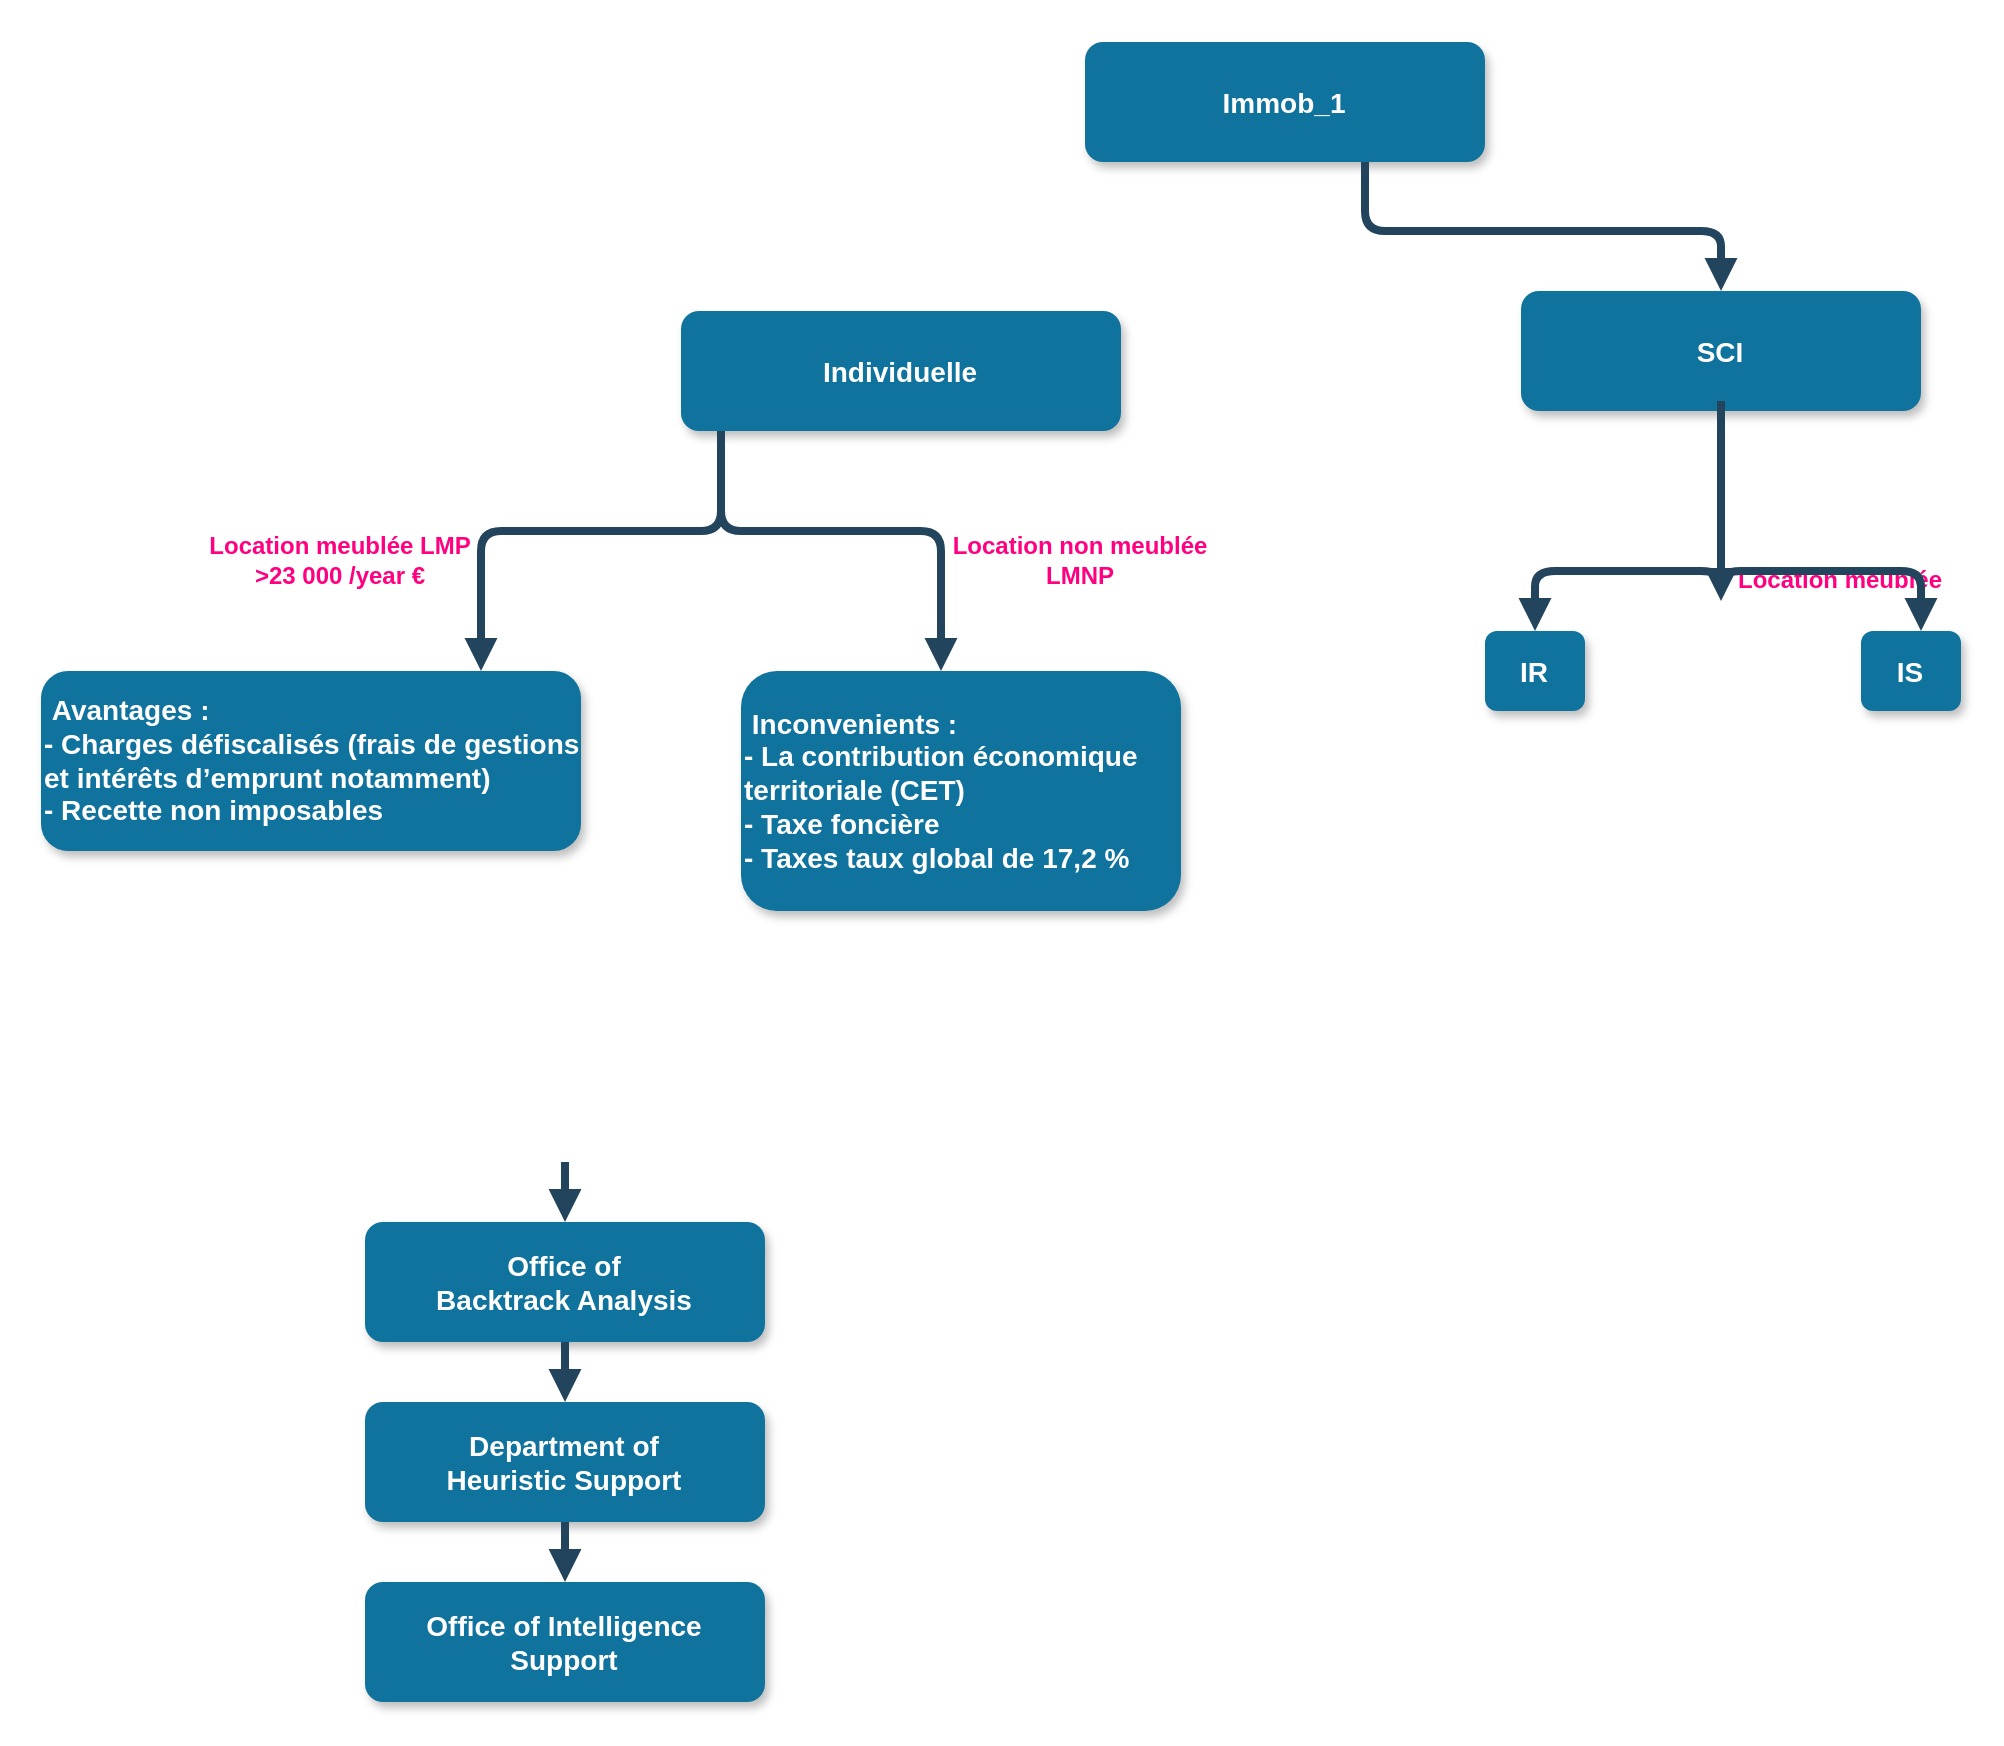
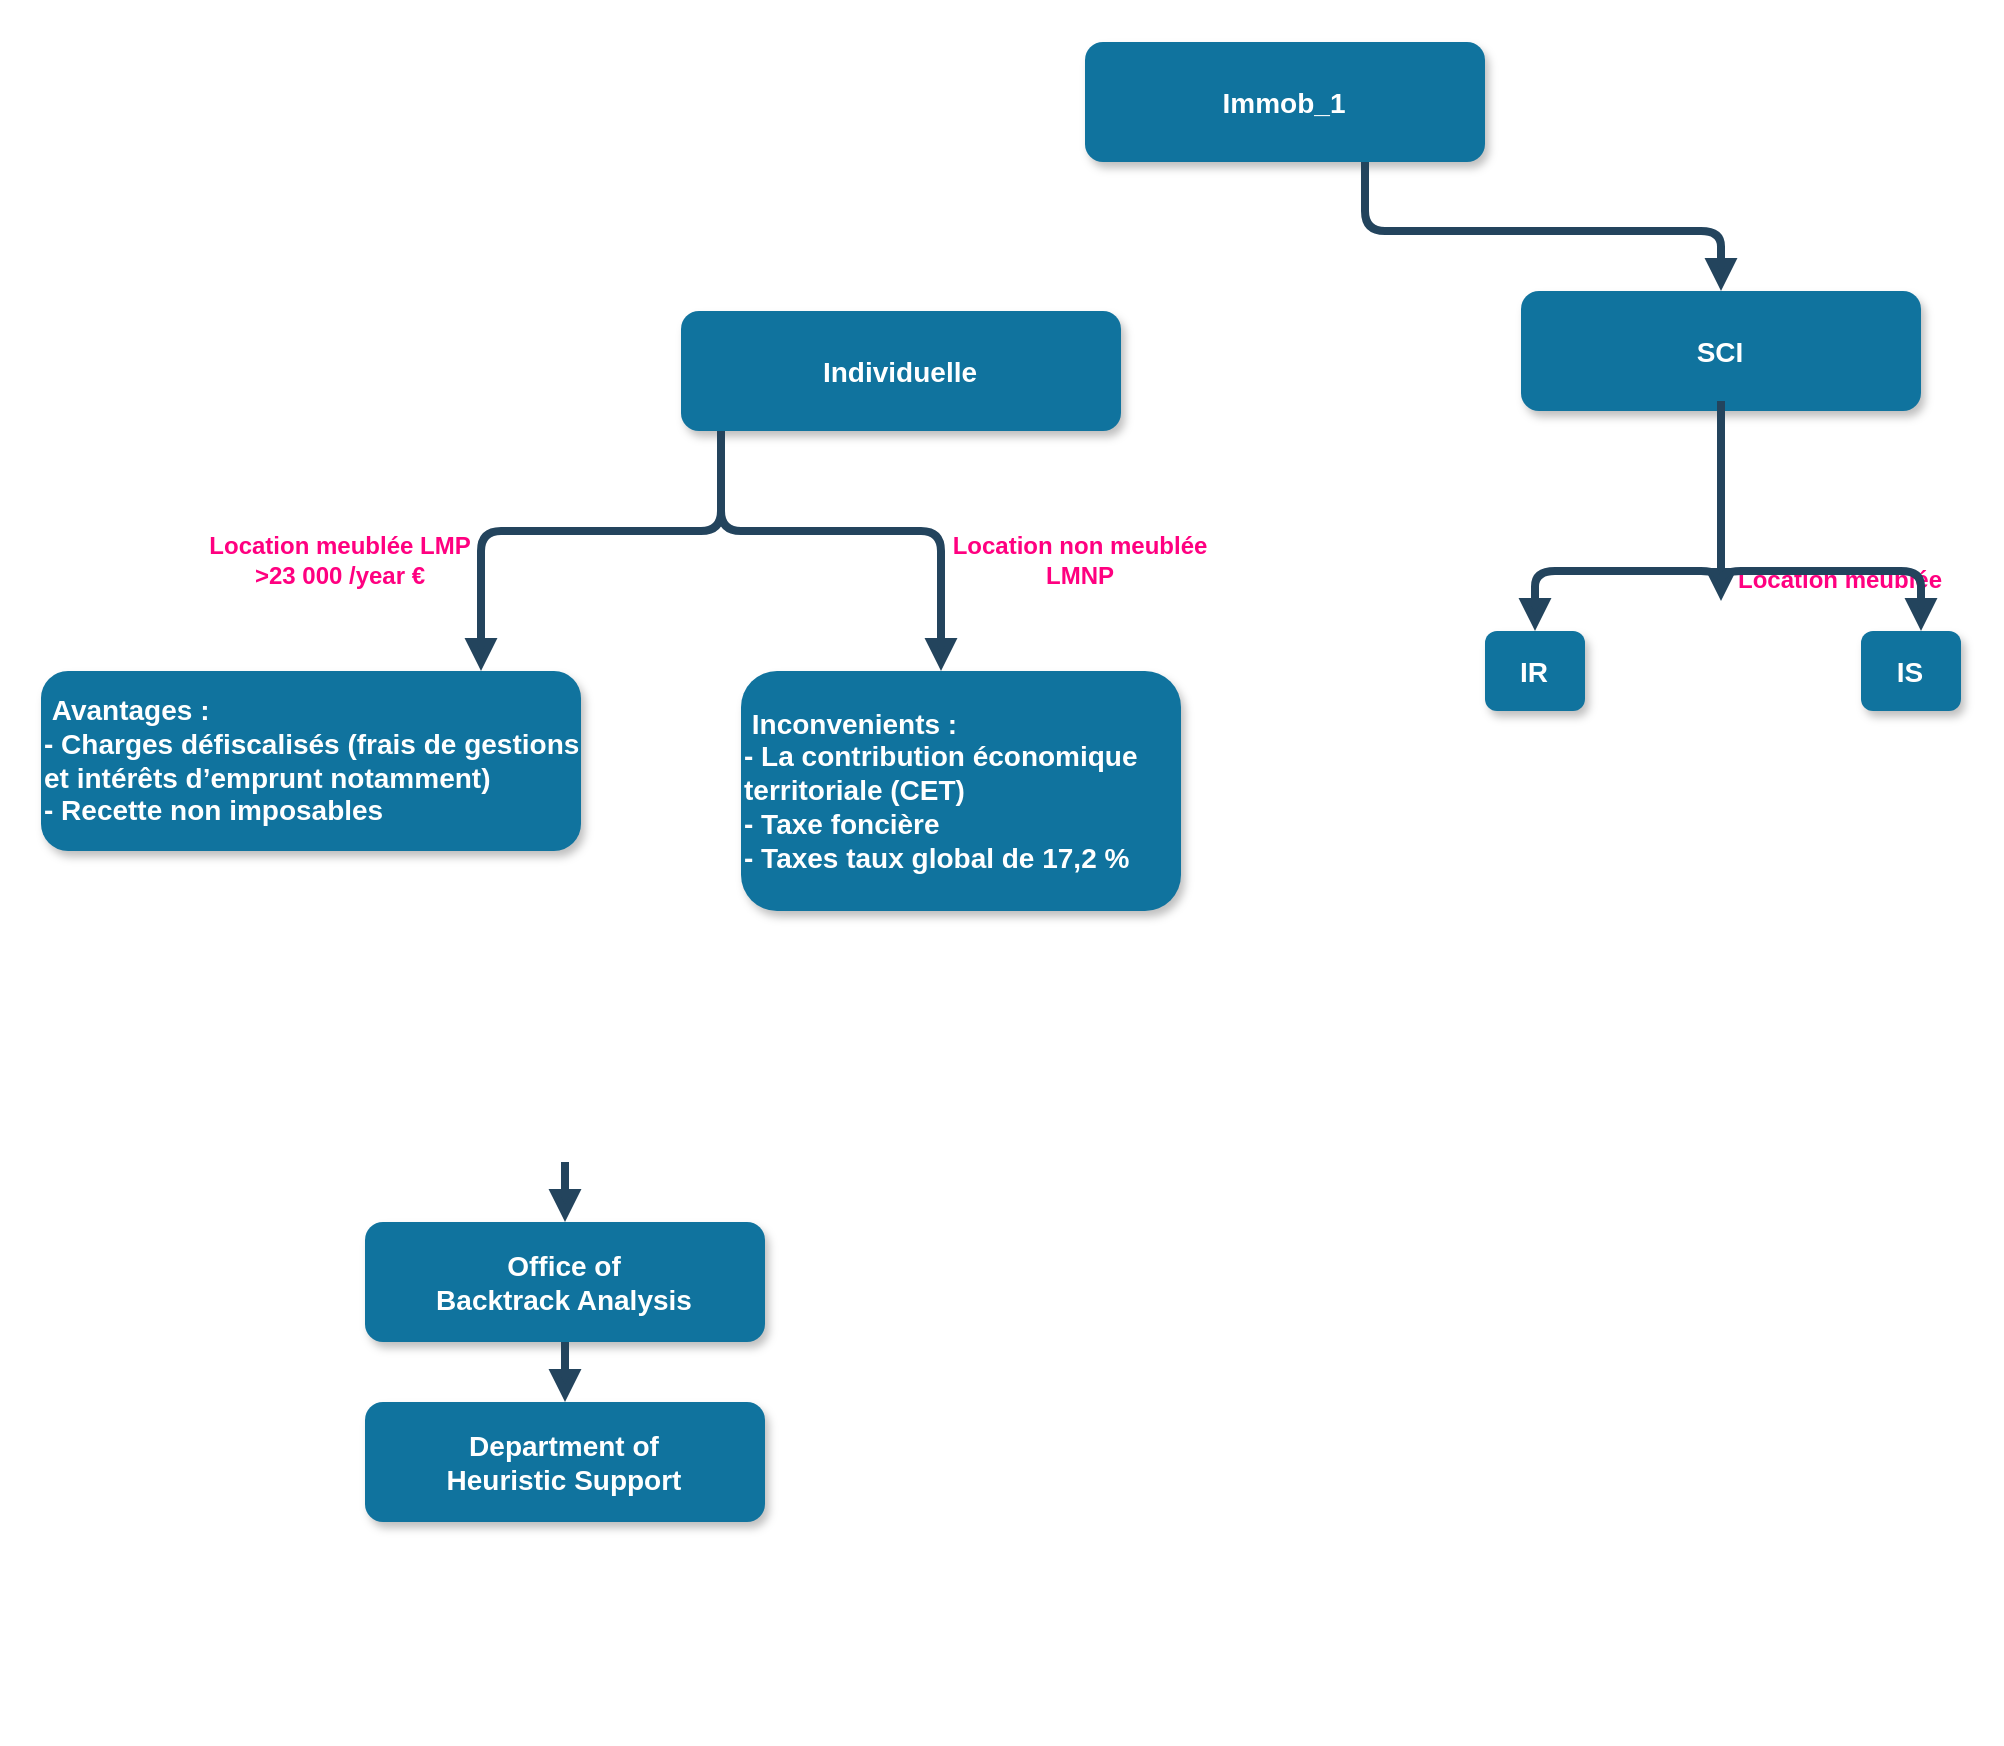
edge "Department of Heuristic Support" -> "Office of Intelligence Support": removed
node "Office of Intelligence Support": removed
